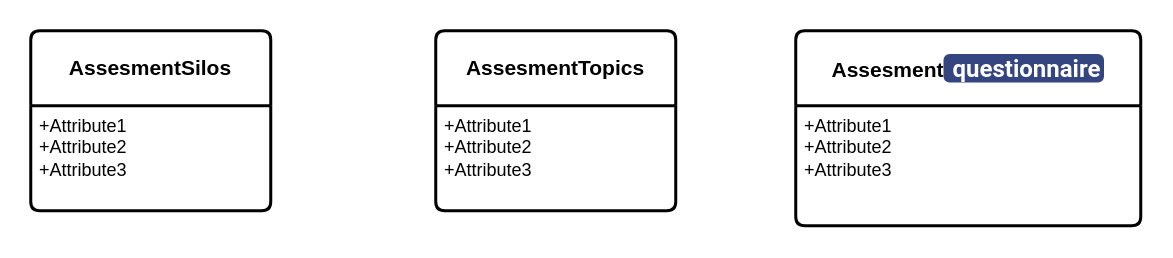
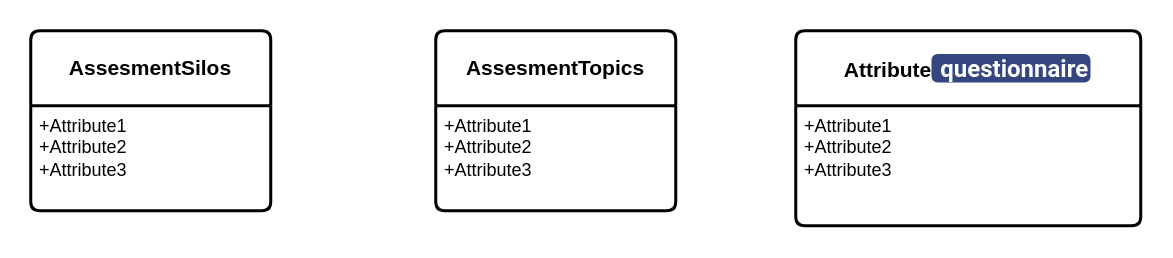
node "Assesment questionnaire": label "Assesment questionnaire" -> "Attribute questionnaire"
